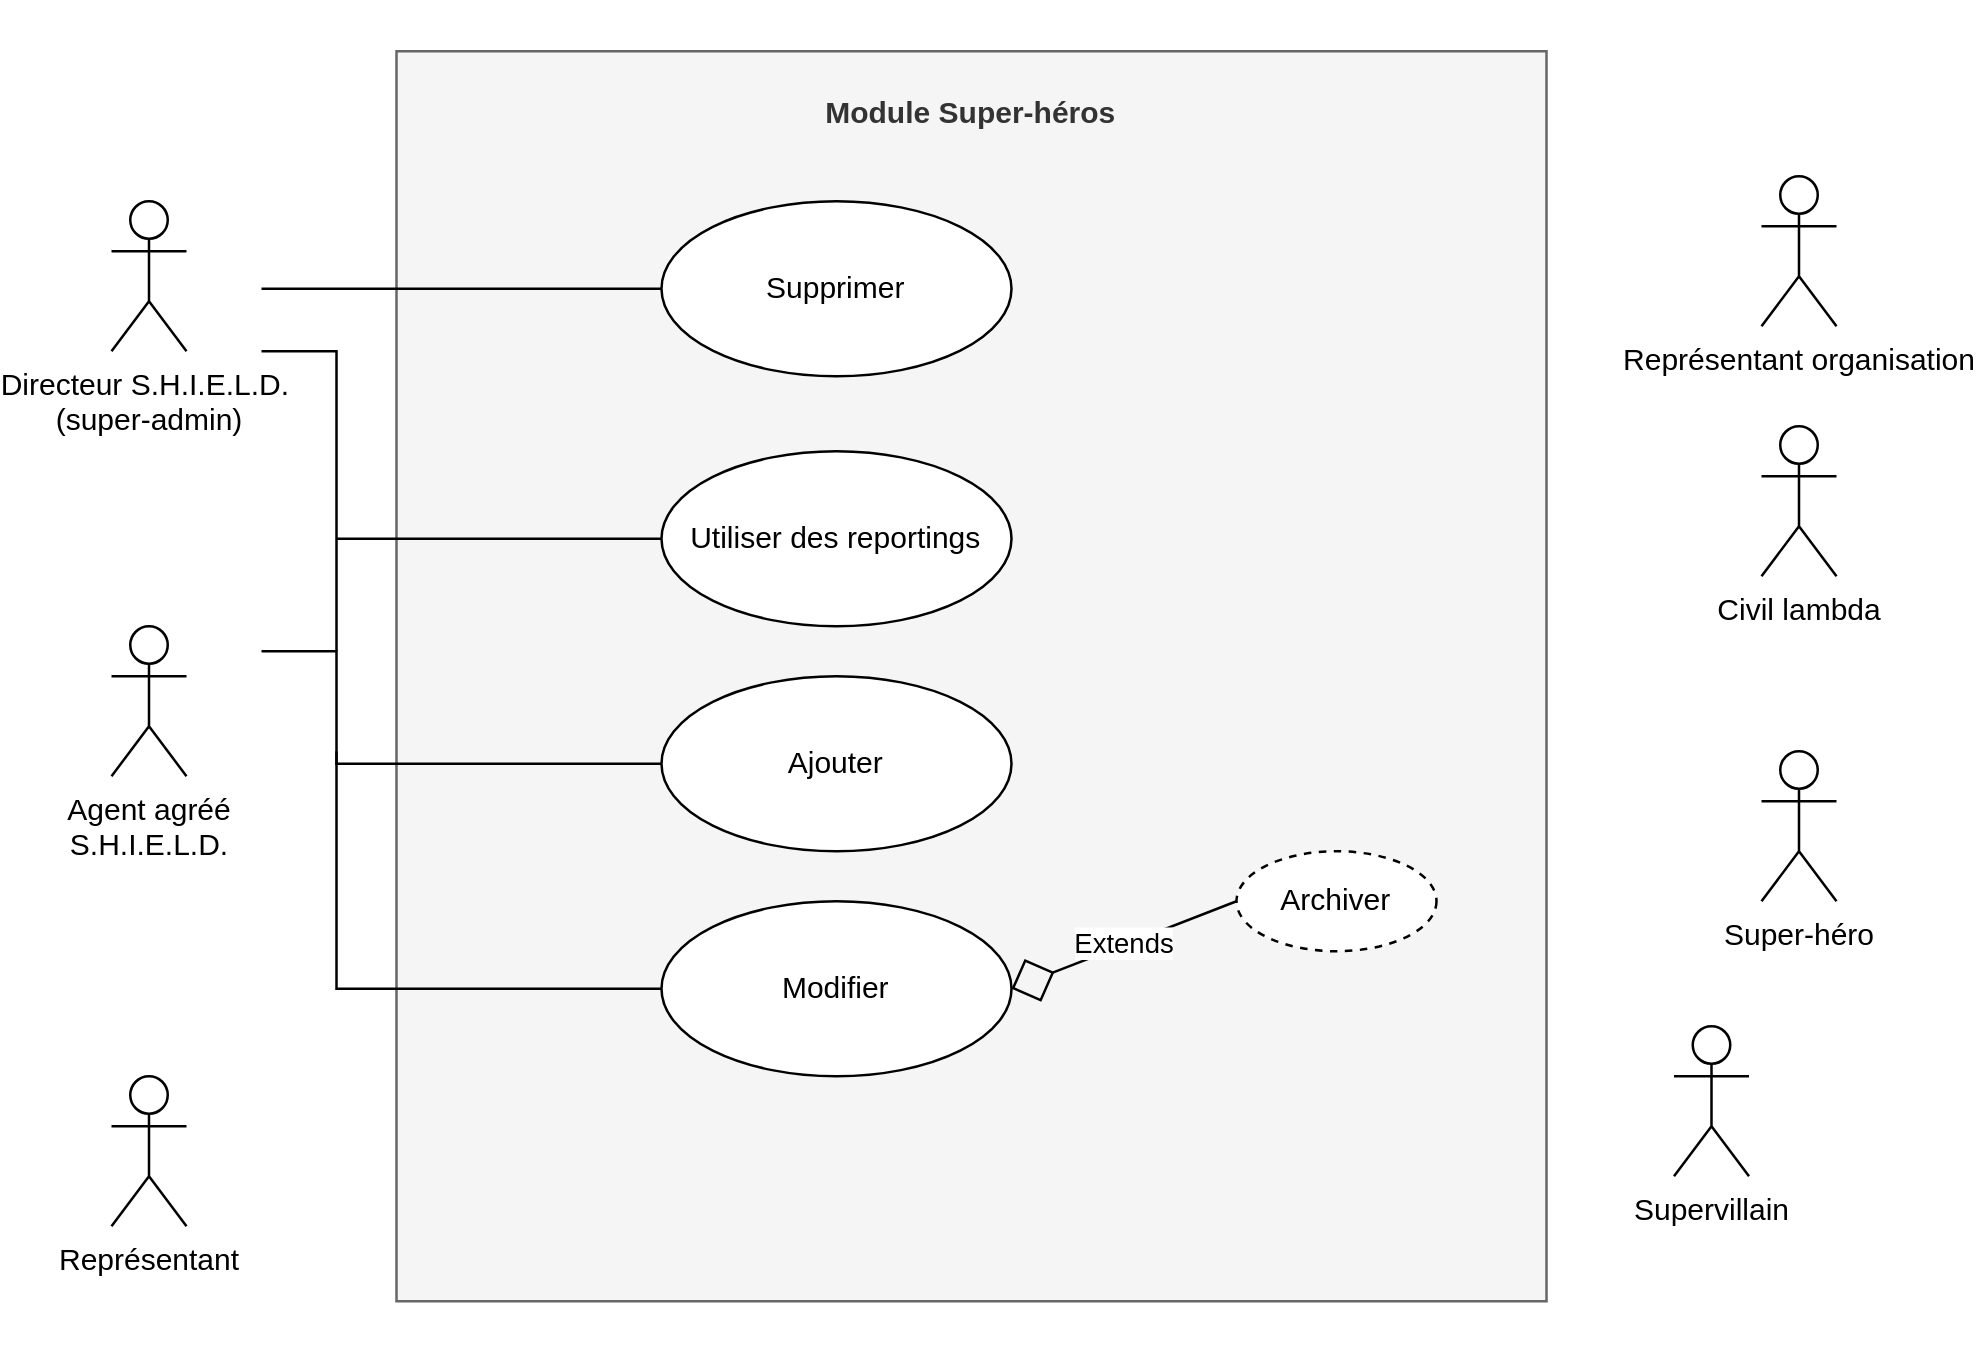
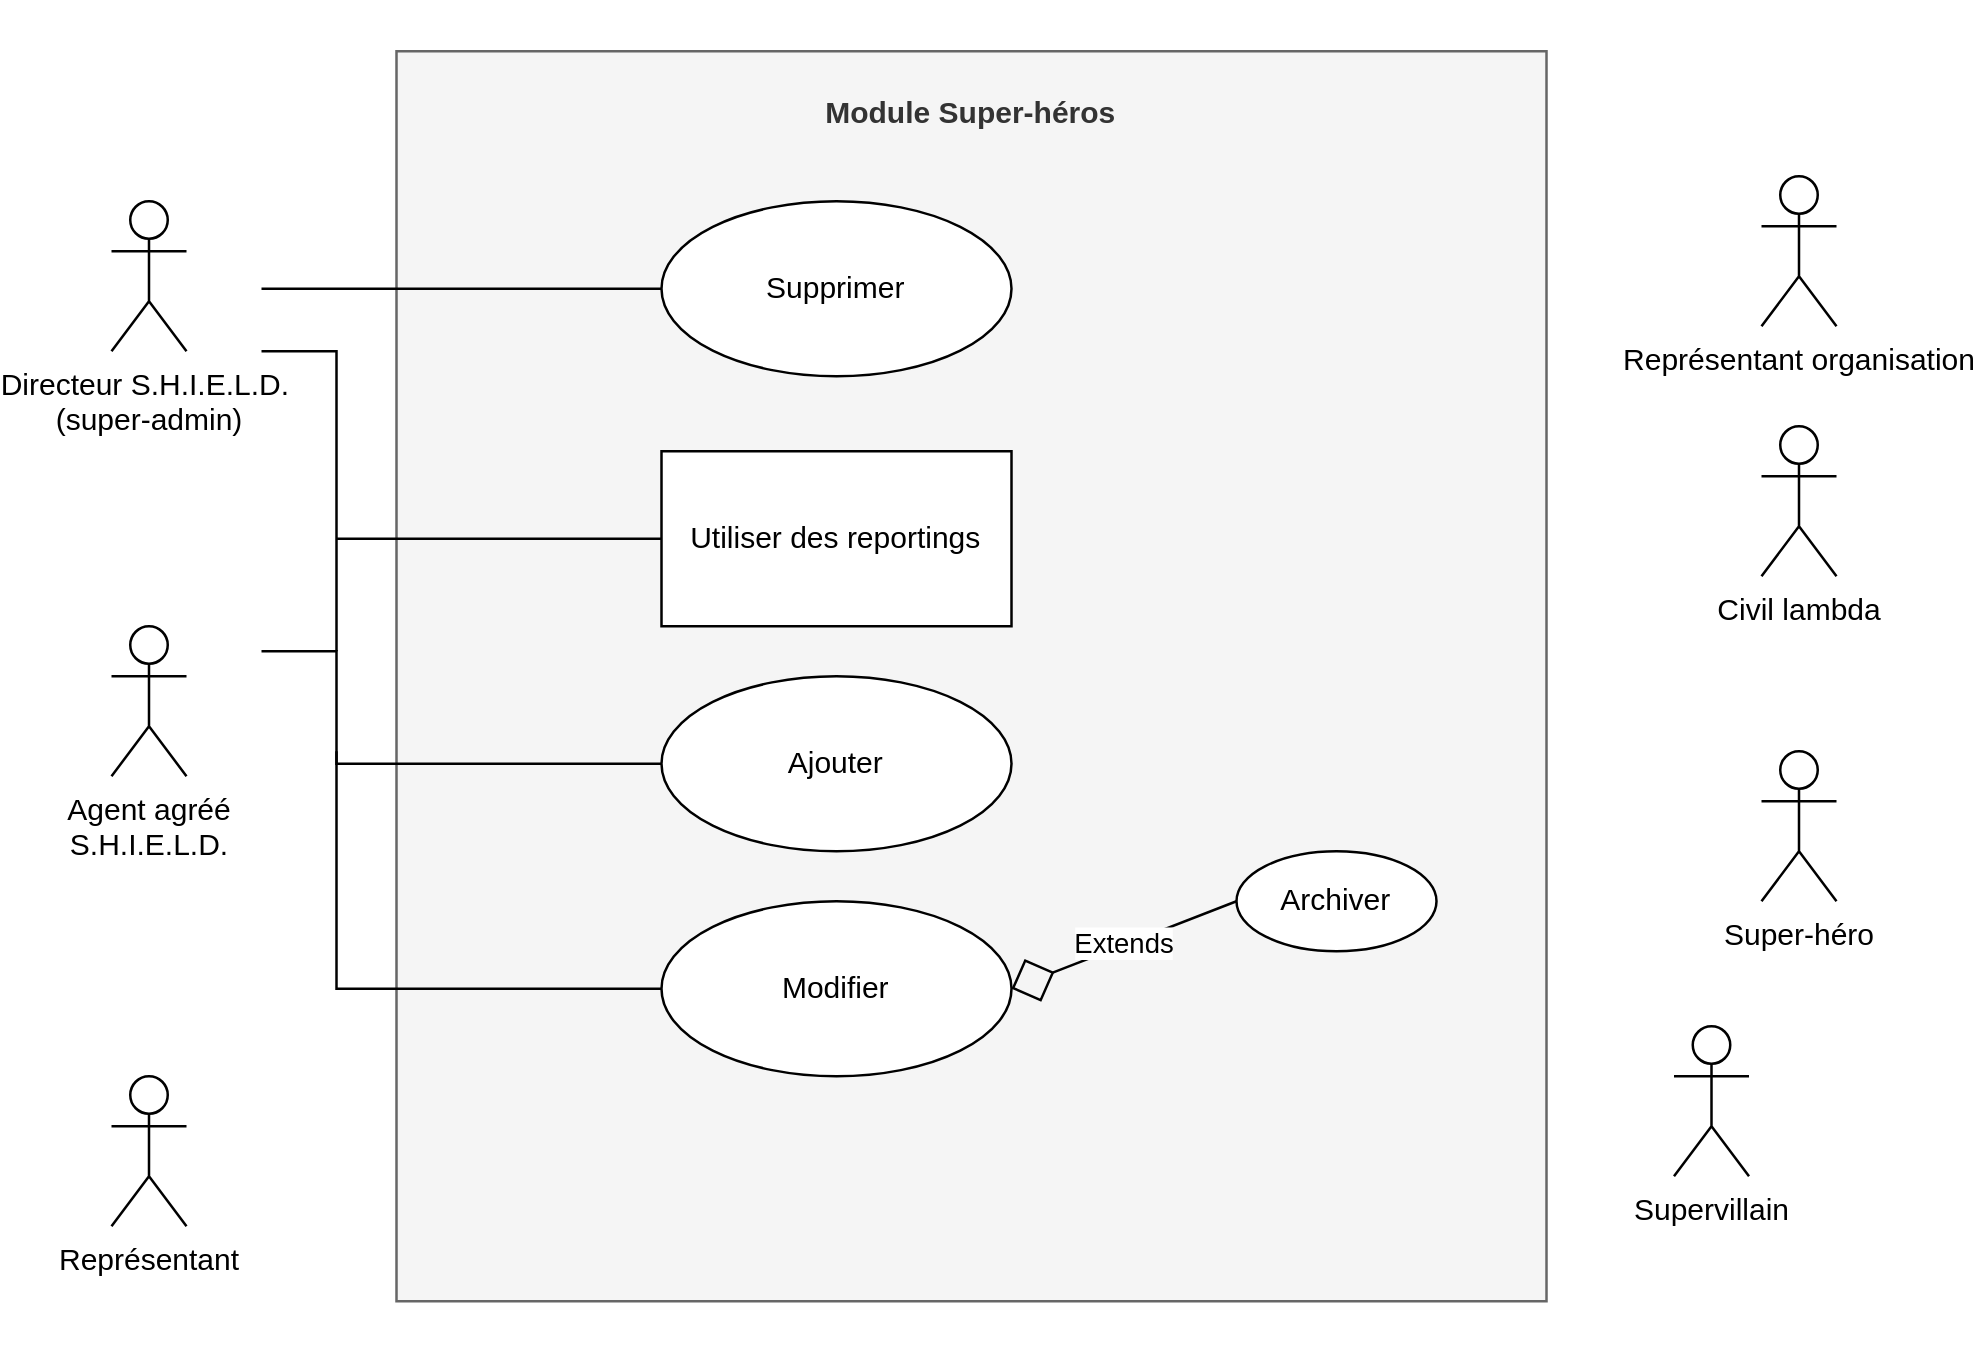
node "Utiliser des reportings": shape ellipse -> rectangle
node "Archiver": style dashed -> solid
